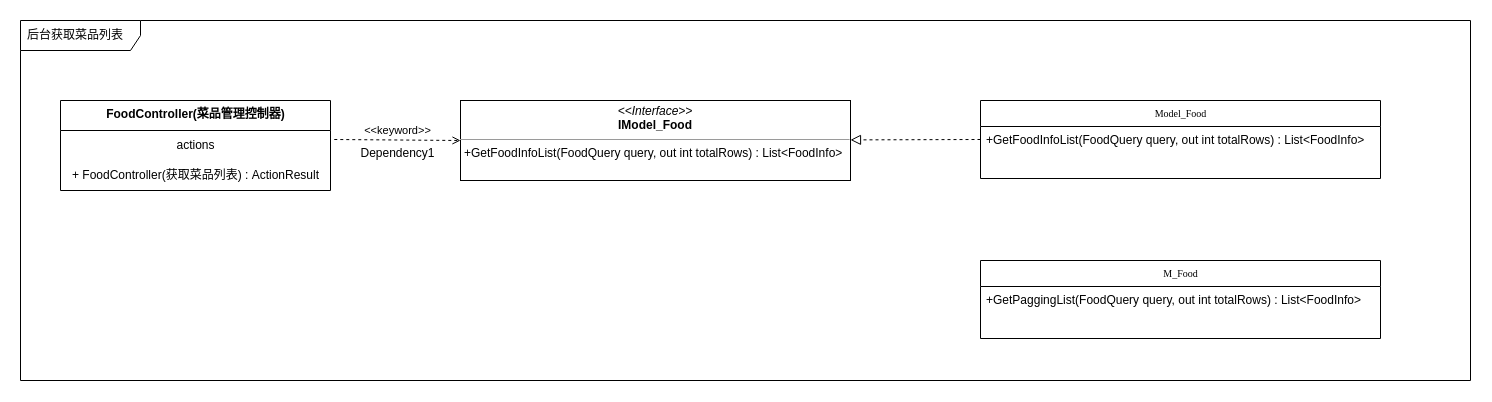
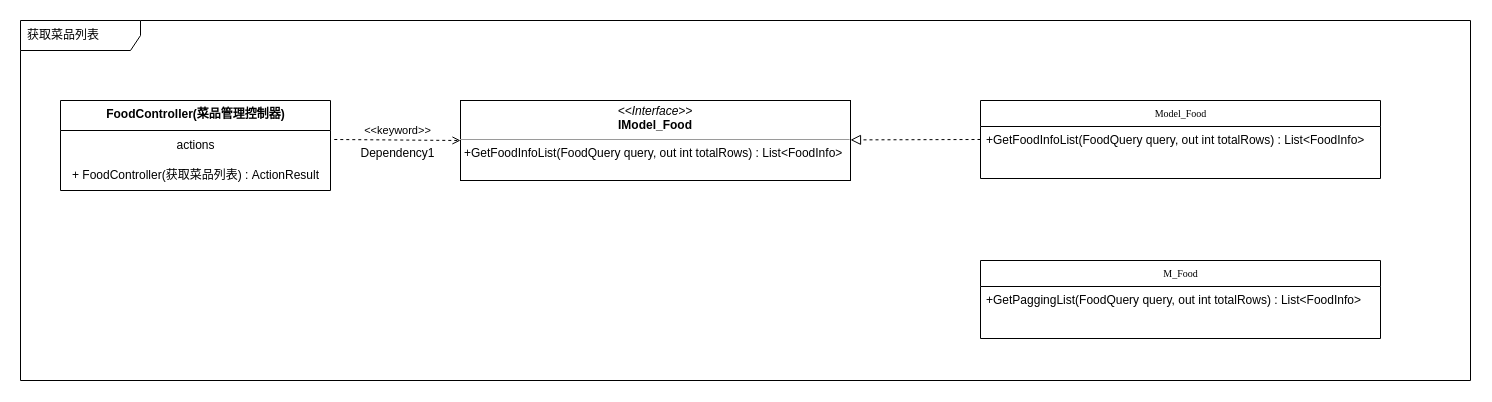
node "后台获取菜品列表": label "后台获取菜品列表" -> "获取菜品列表"
